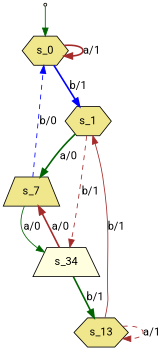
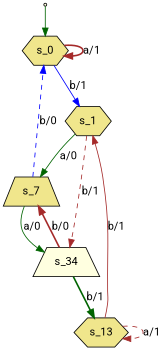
edge "s_0" -> "s_1": style bold -> solid
edge "s_1" -> "s_7": style bold -> solid
edge "s_34" -> "s_7": label "a/0" -> "b/0"
